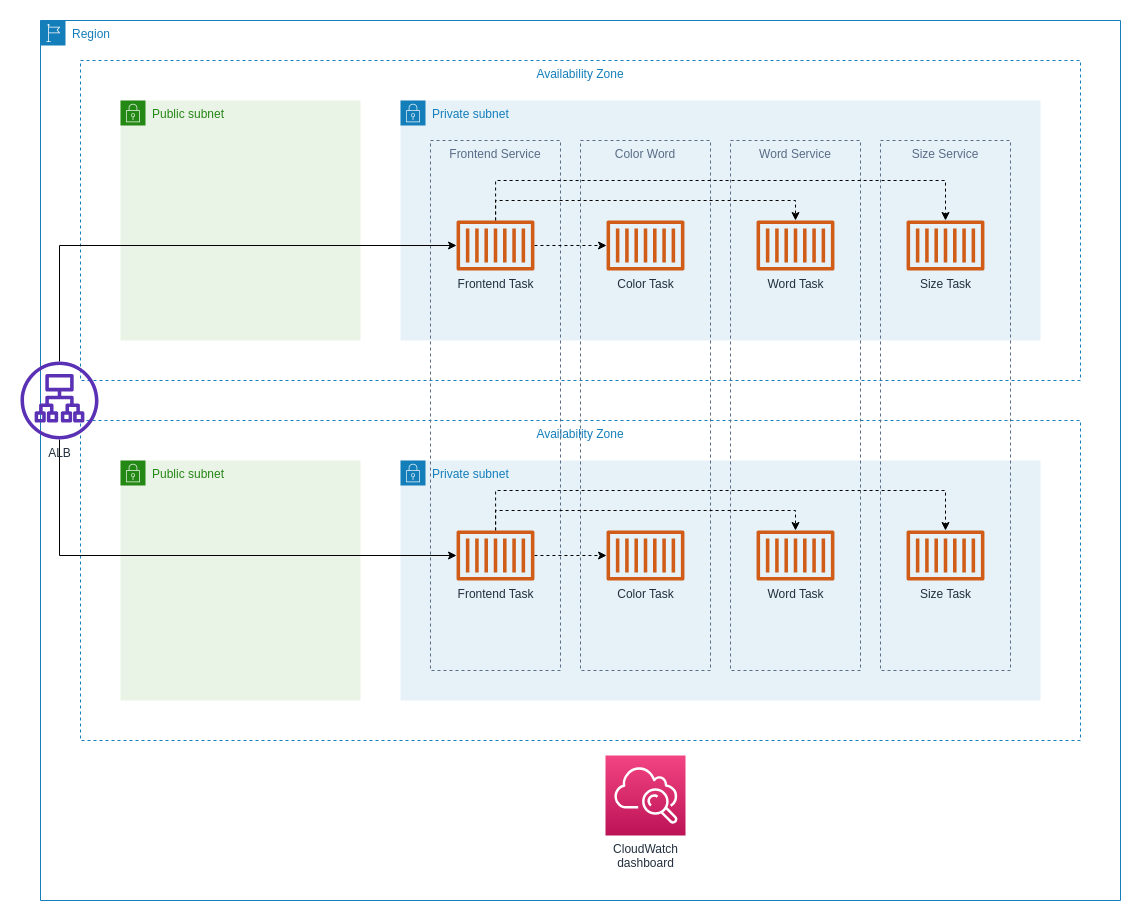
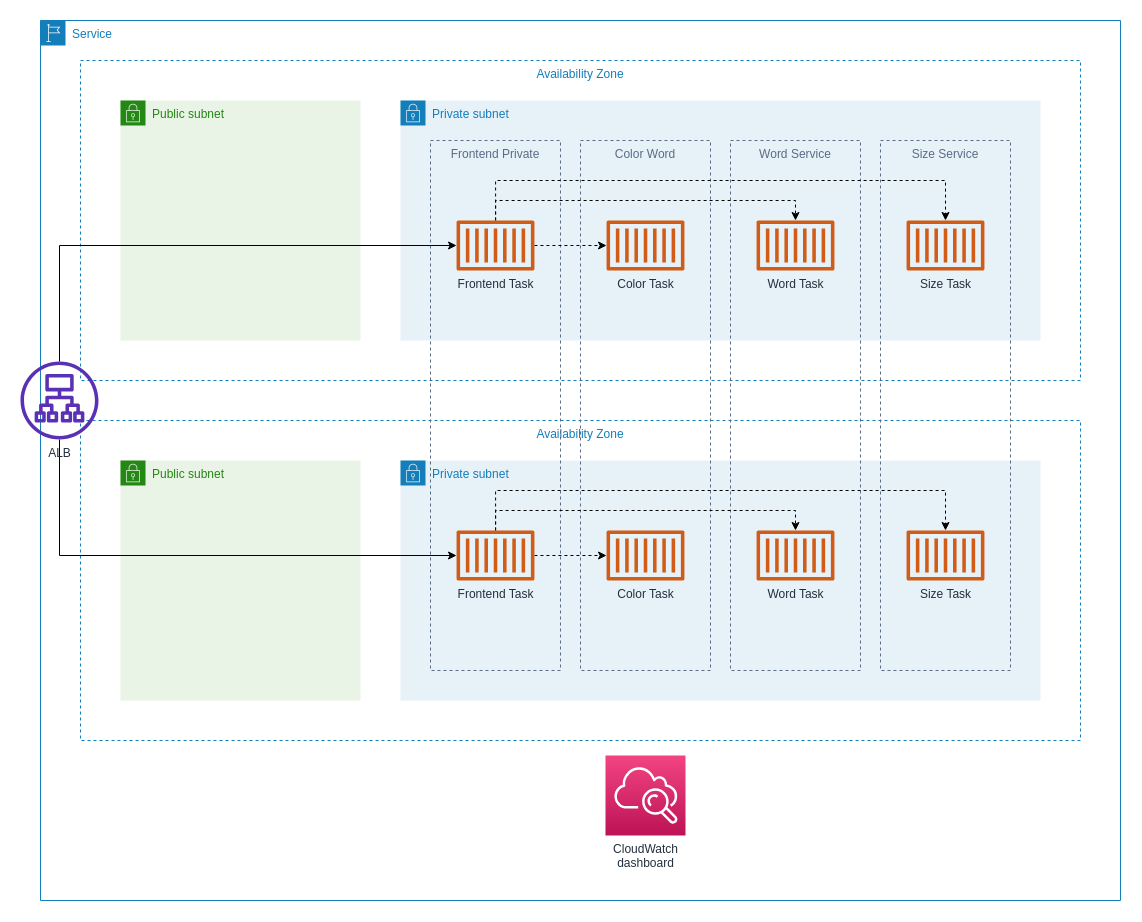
node "Region": label "Region" -> "Service"
node "Frontend Service": label "Frontend Service" -> "Frontend Private"
